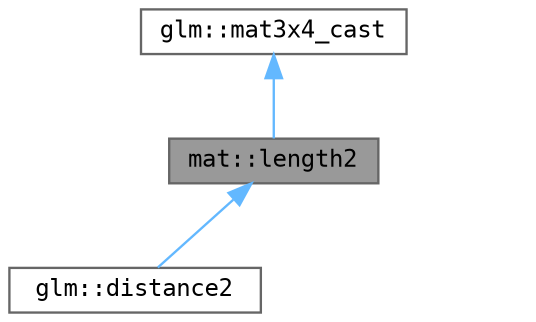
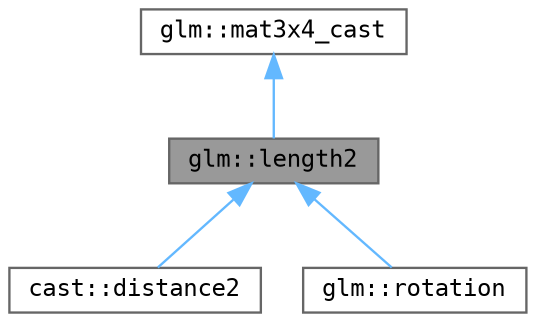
node "mat::length2": label "mat::length2" -> "glm::length2"
node "glm::distance2": label "glm::distance2" -> "cast::distance2"
node "glm::rotation": added
